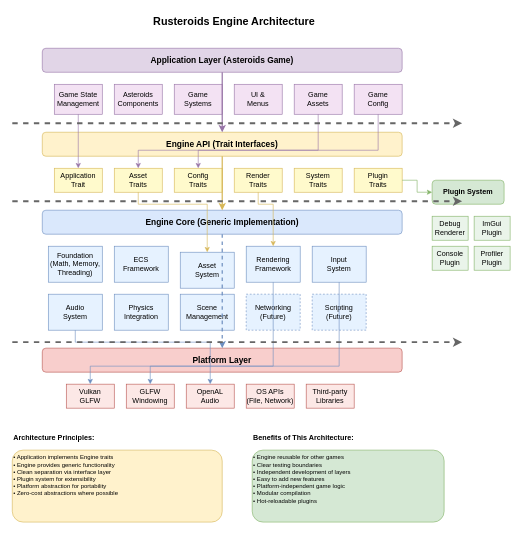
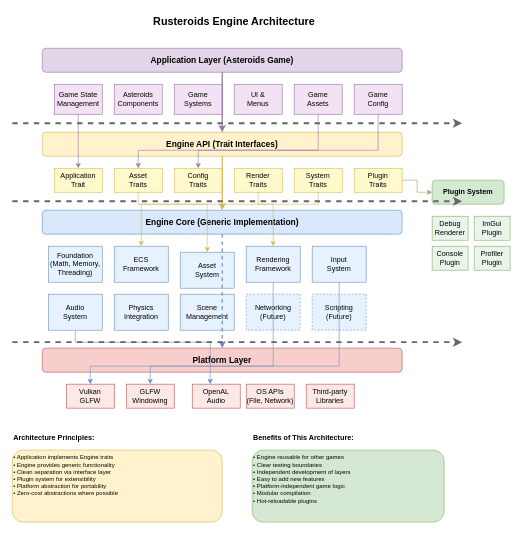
edge "System Traits" -> "ECS Framework": added
node "OpenAL Audio": moved (210, 396) -> (216, 396)
